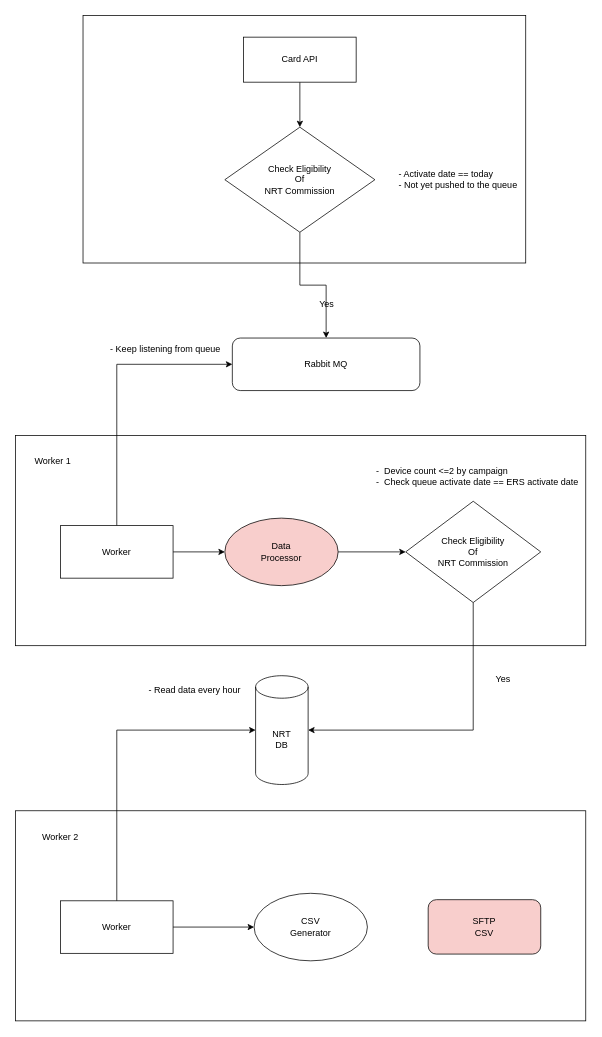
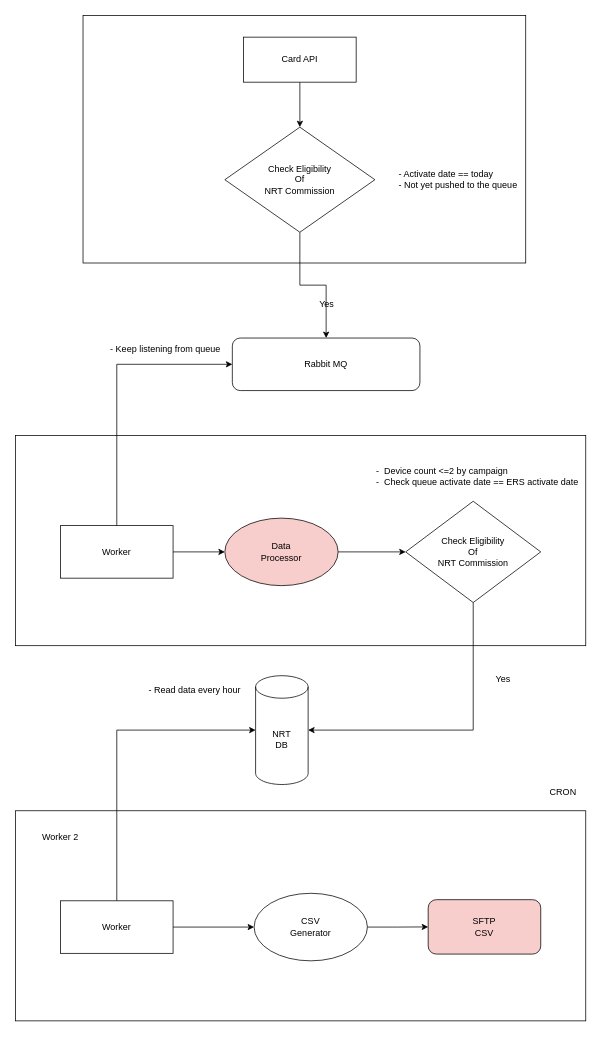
node "Worker 1": removed
node "CRON": added
edge "CSV Generator" -> "SFTP CSV": added
